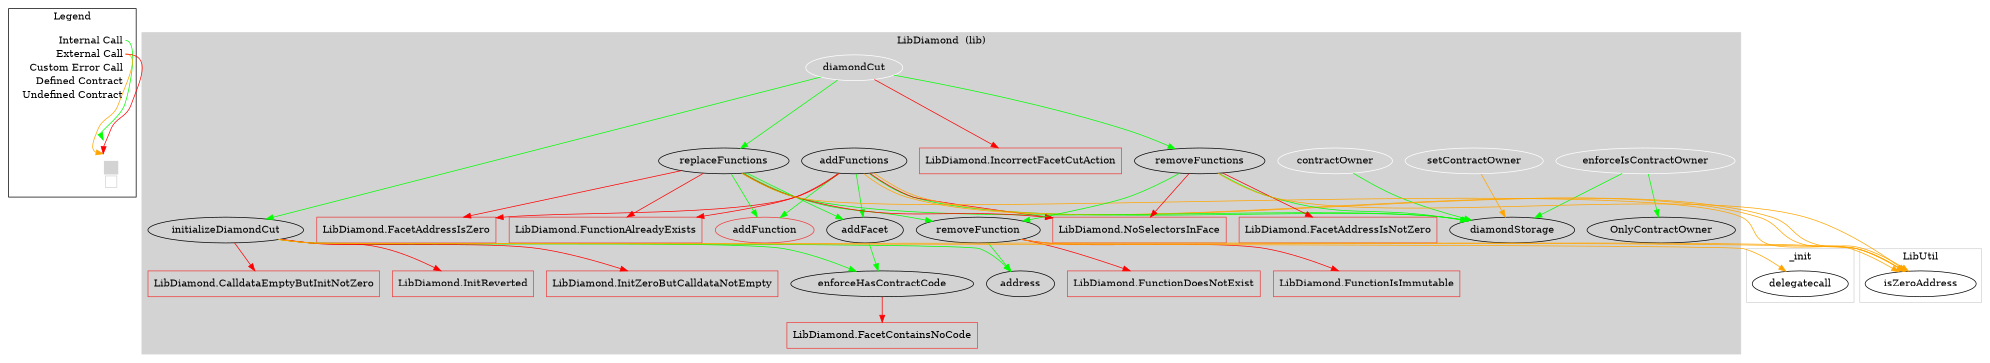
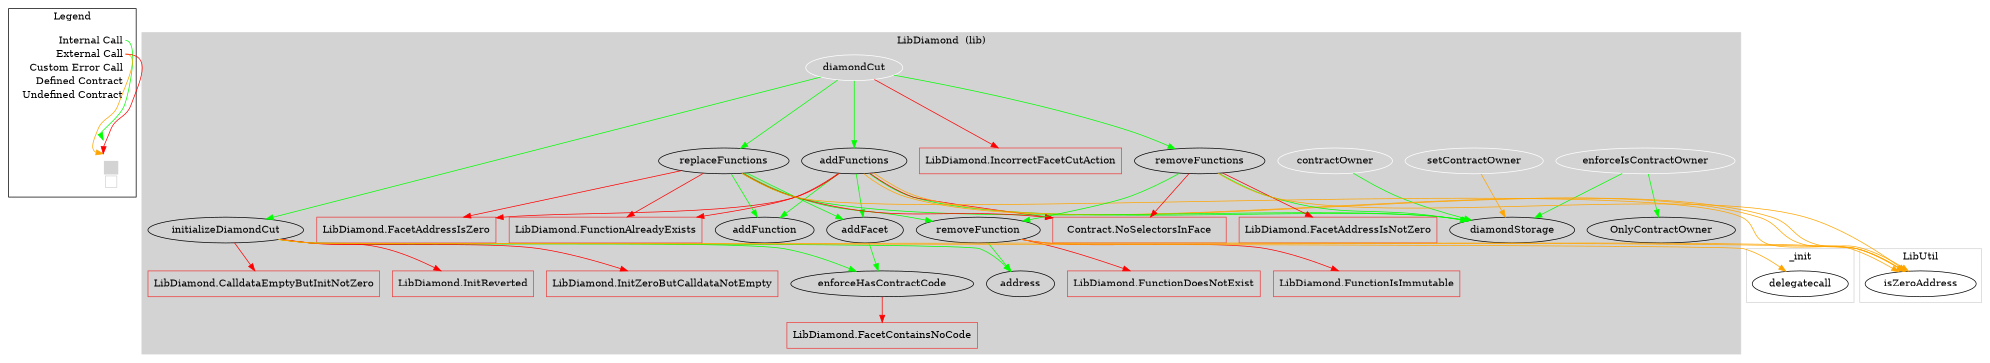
edge "diamondCut" -> "addFunctions": added
node "addFunction": color brown2 -> black
node "LibDiamond.NoSelectorsInFace": label "LibDiamond.NoSelectorsInFace" -> "Contract.NoSelectorsInFace"
